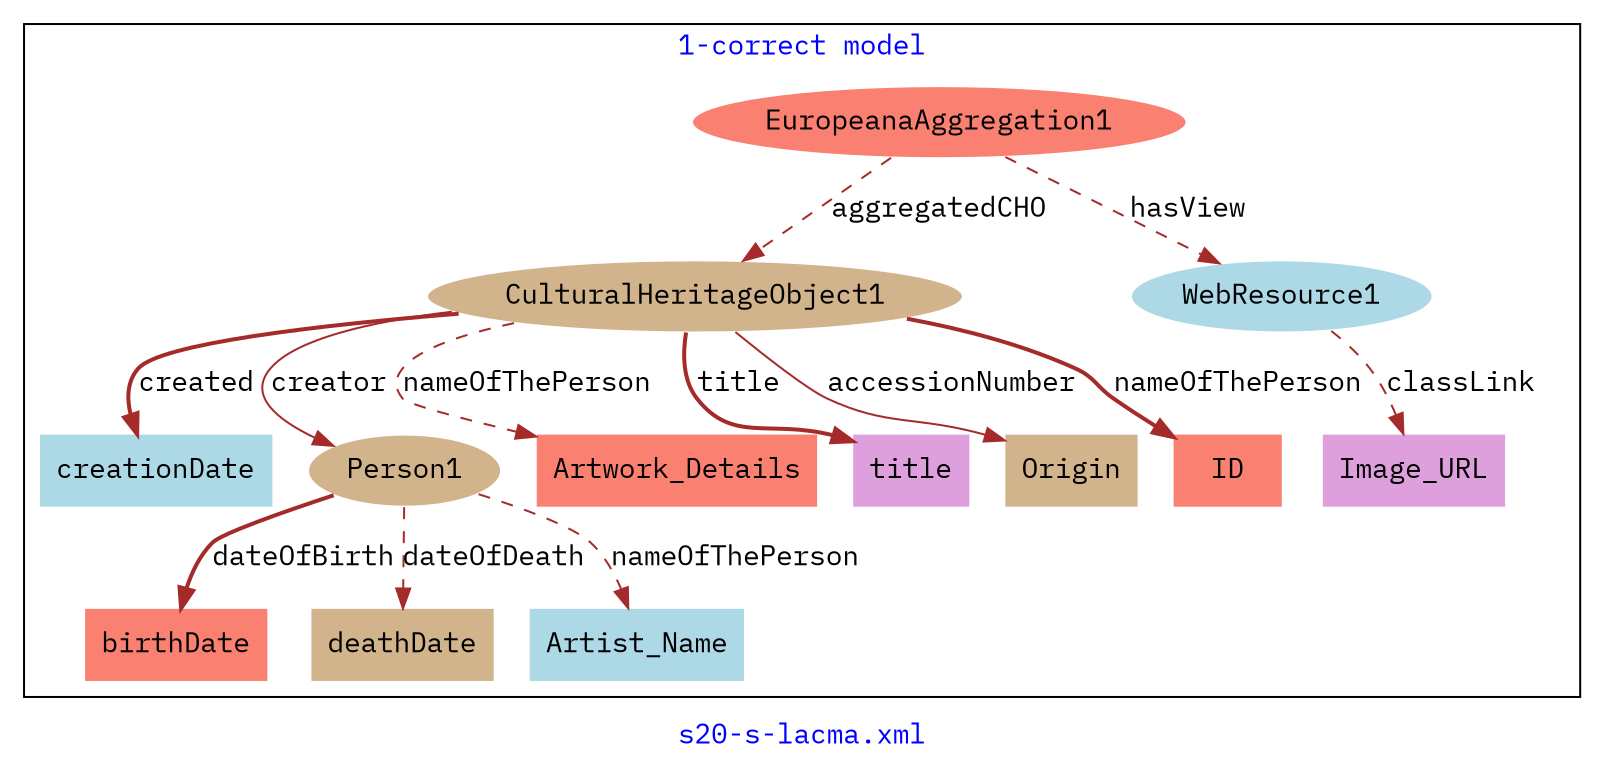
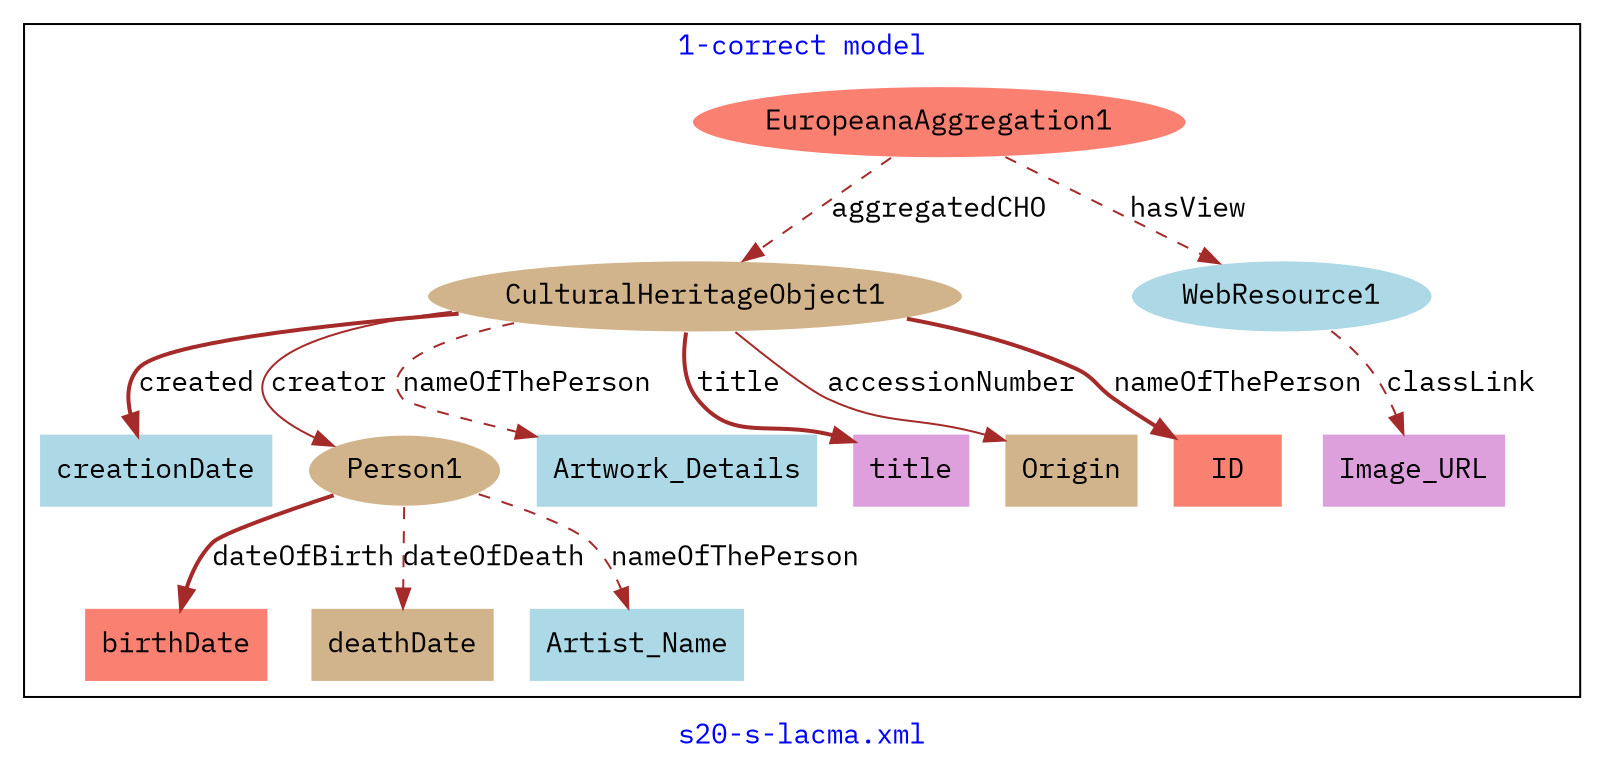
node "Artwork_Details": fillcolor salmon -> lightblue
